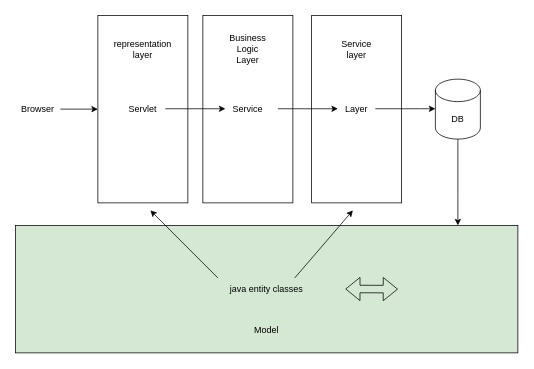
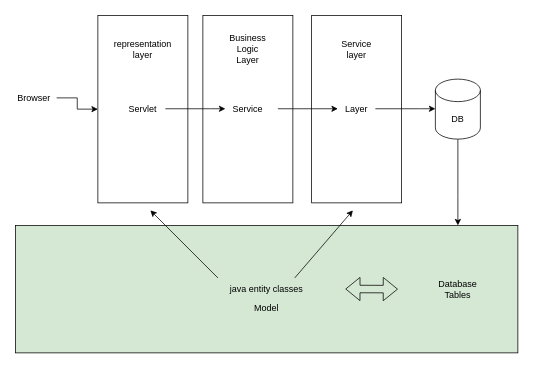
node "Browser": moved (38, 109) -> (34, 98)
node "Database Tables": added
node "Model": moved (267, 330) -> (267, 308)
